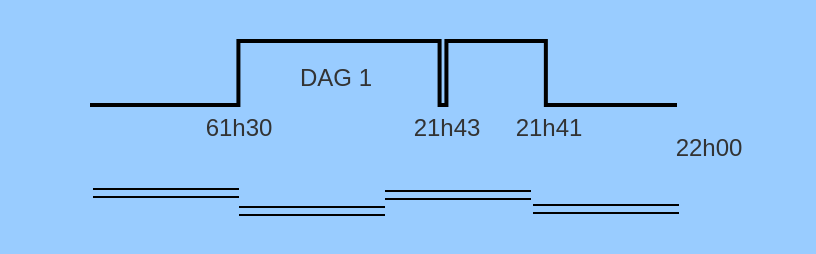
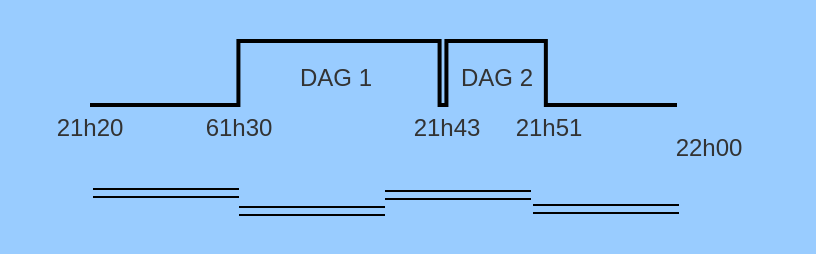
node "DAG 2": added
node "21h20": added
node "21h41": label "21h41" -> "21h51"
